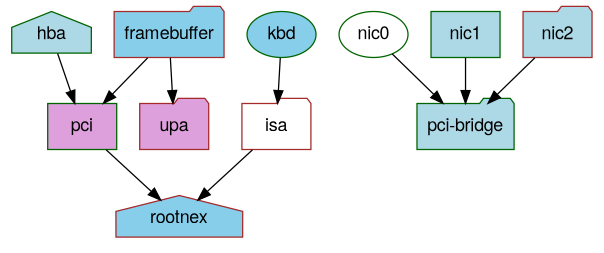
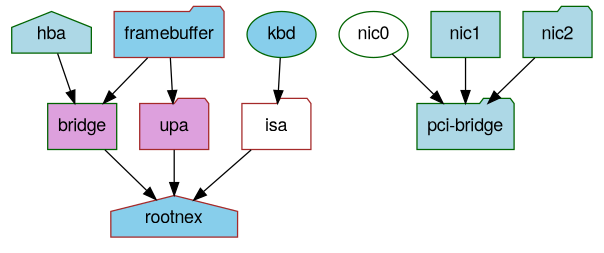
node "nic2": color brown -> darkgreen
node "pci": label "pci" -> "bridge"
edge "upa" -> "rootnex": added
